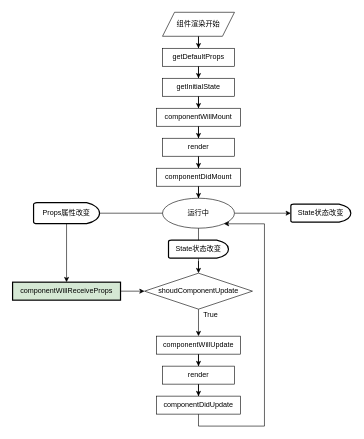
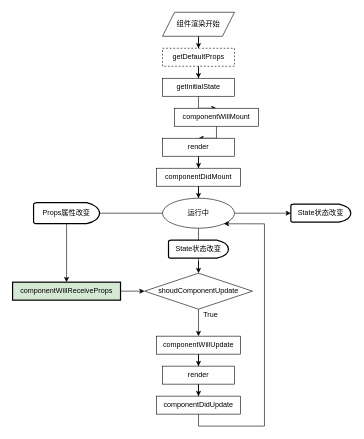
node "getDefaultProps": style solid -> dashed
node "componentWillMount": moved (198, 117) -> (216, 117)
